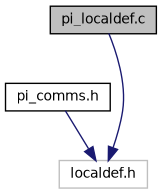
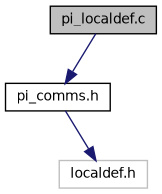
edge "pi_localdef.c" -> "localdef.h": now "pi_localdef.c" -> "pi_comms.h"
